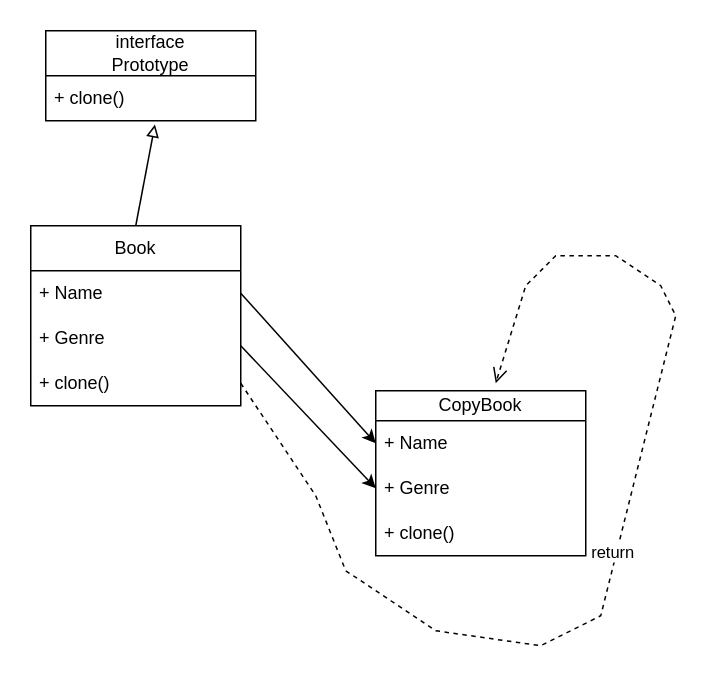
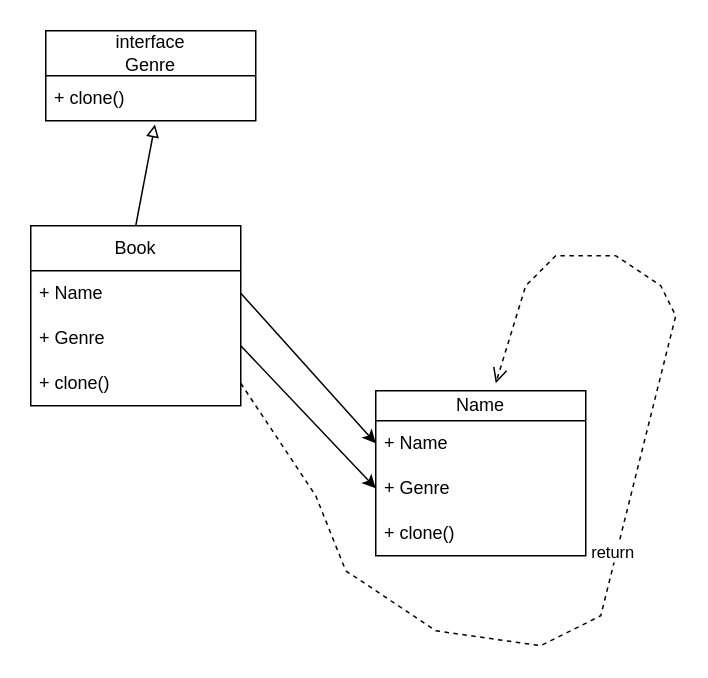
node "interface Prototype": label "interface Prototype" -> "interface Genre"
node "CopyBook": label "CopyBook" -> "Name"
